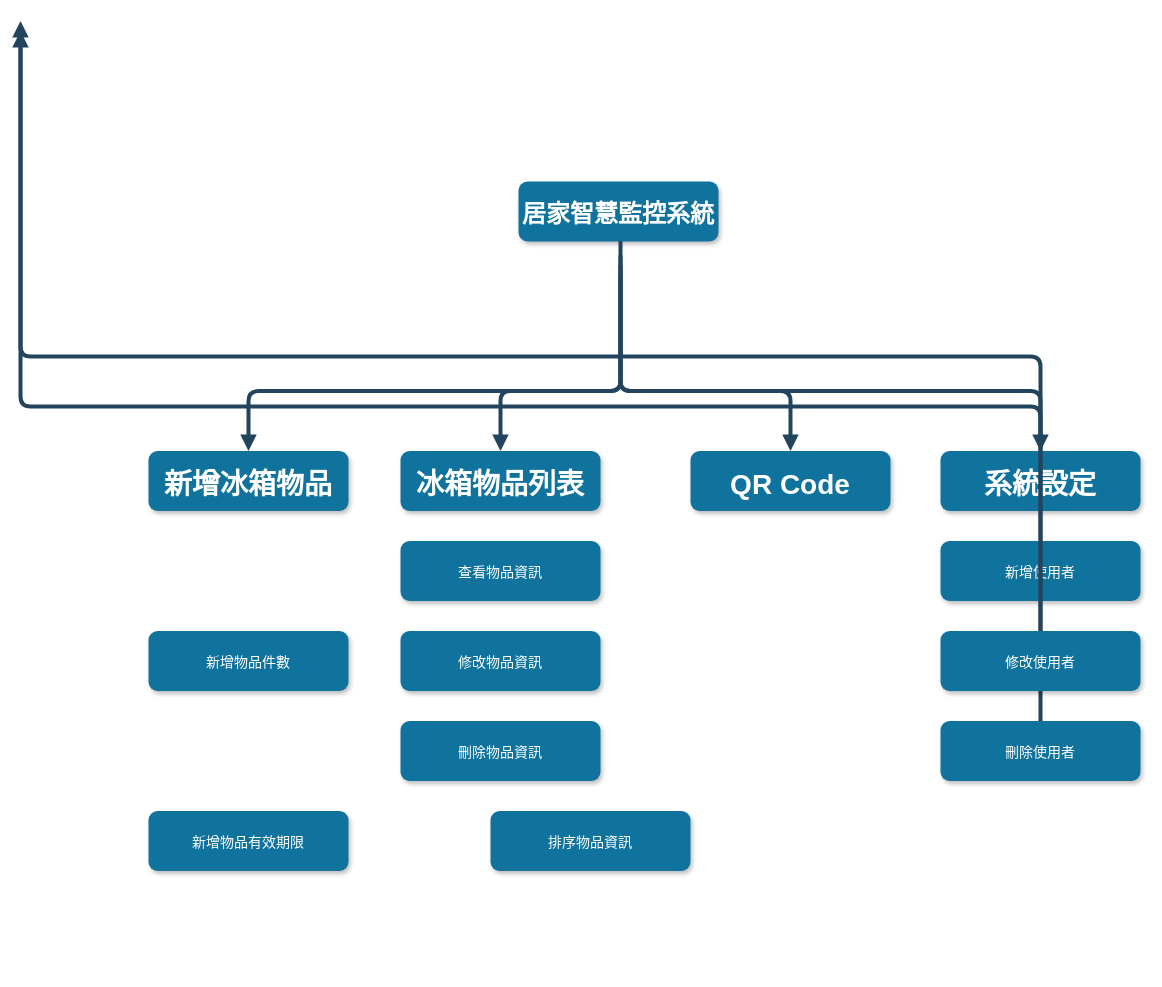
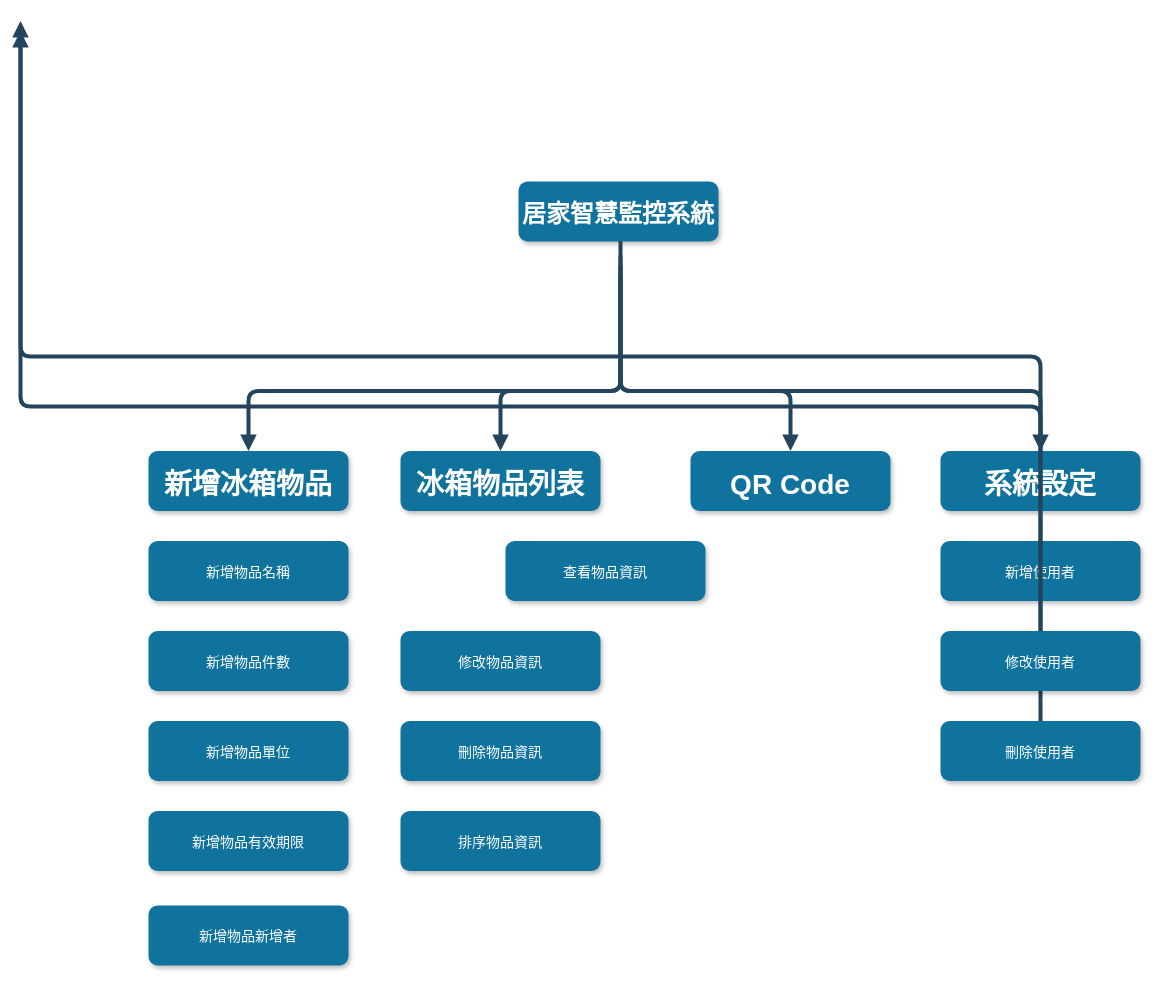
node "新增物品名稱": added
node "查看物品資訊": moved (501, 571) -> (606, 571)
node "新增物品單位": added
node "排序物品資訊": moved (591, 841) -> (501, 841)
node "新增物品新增者": added
